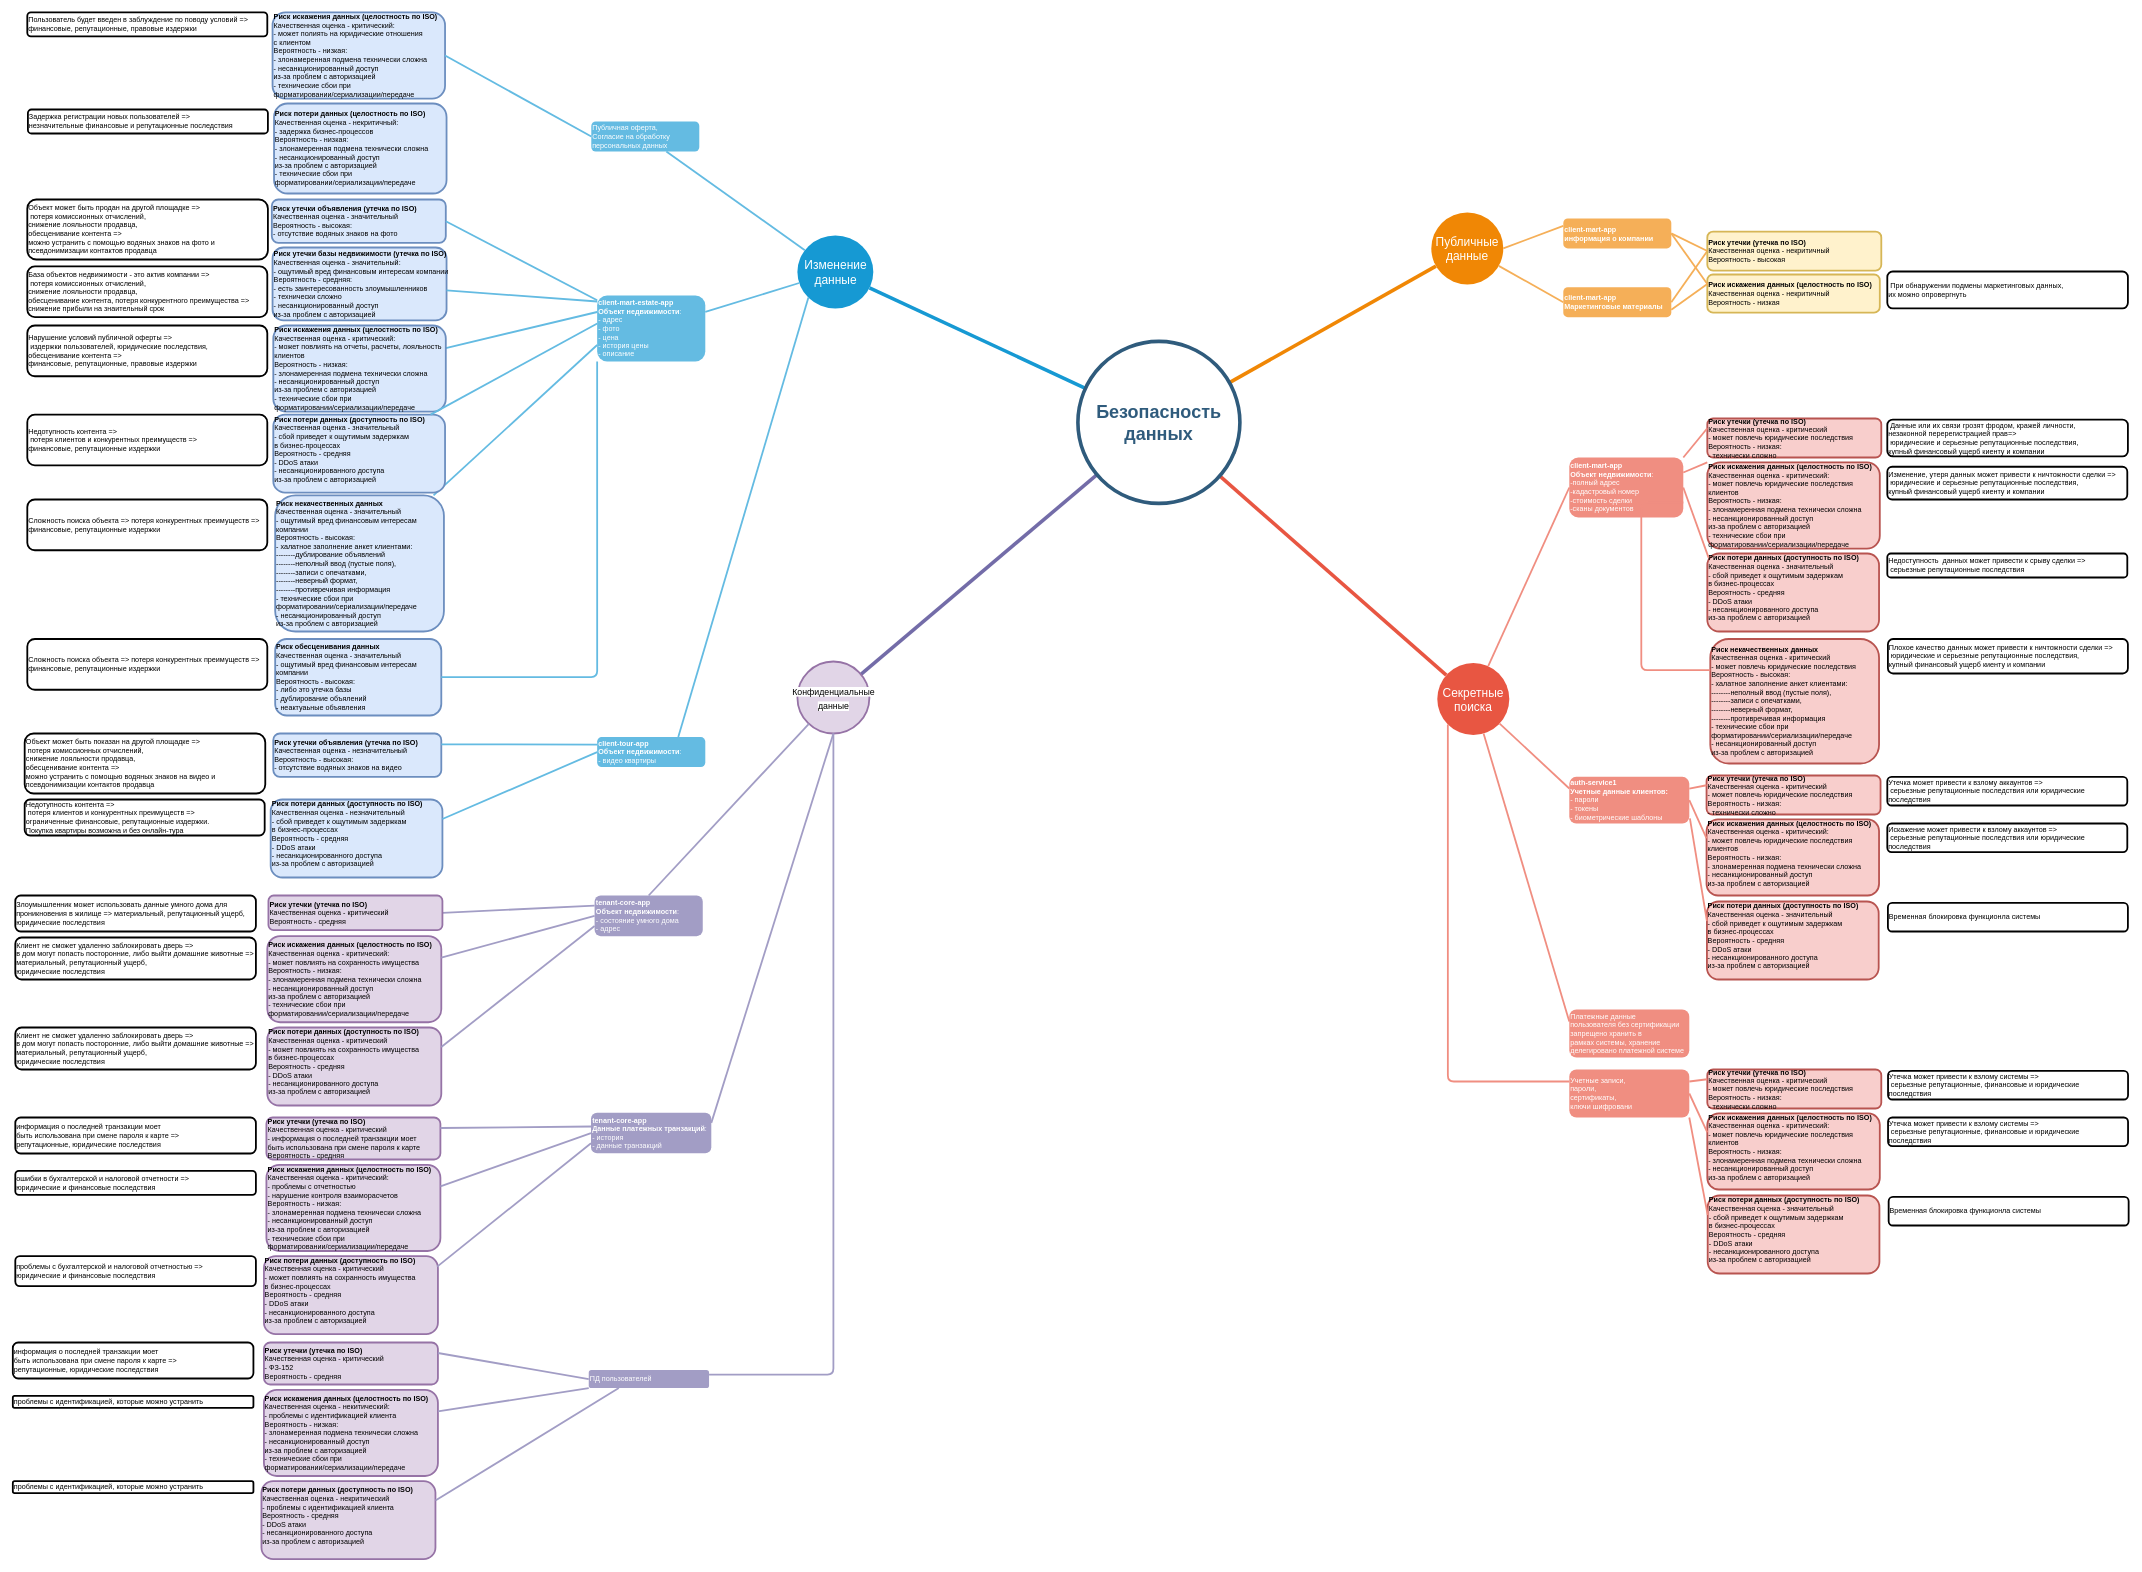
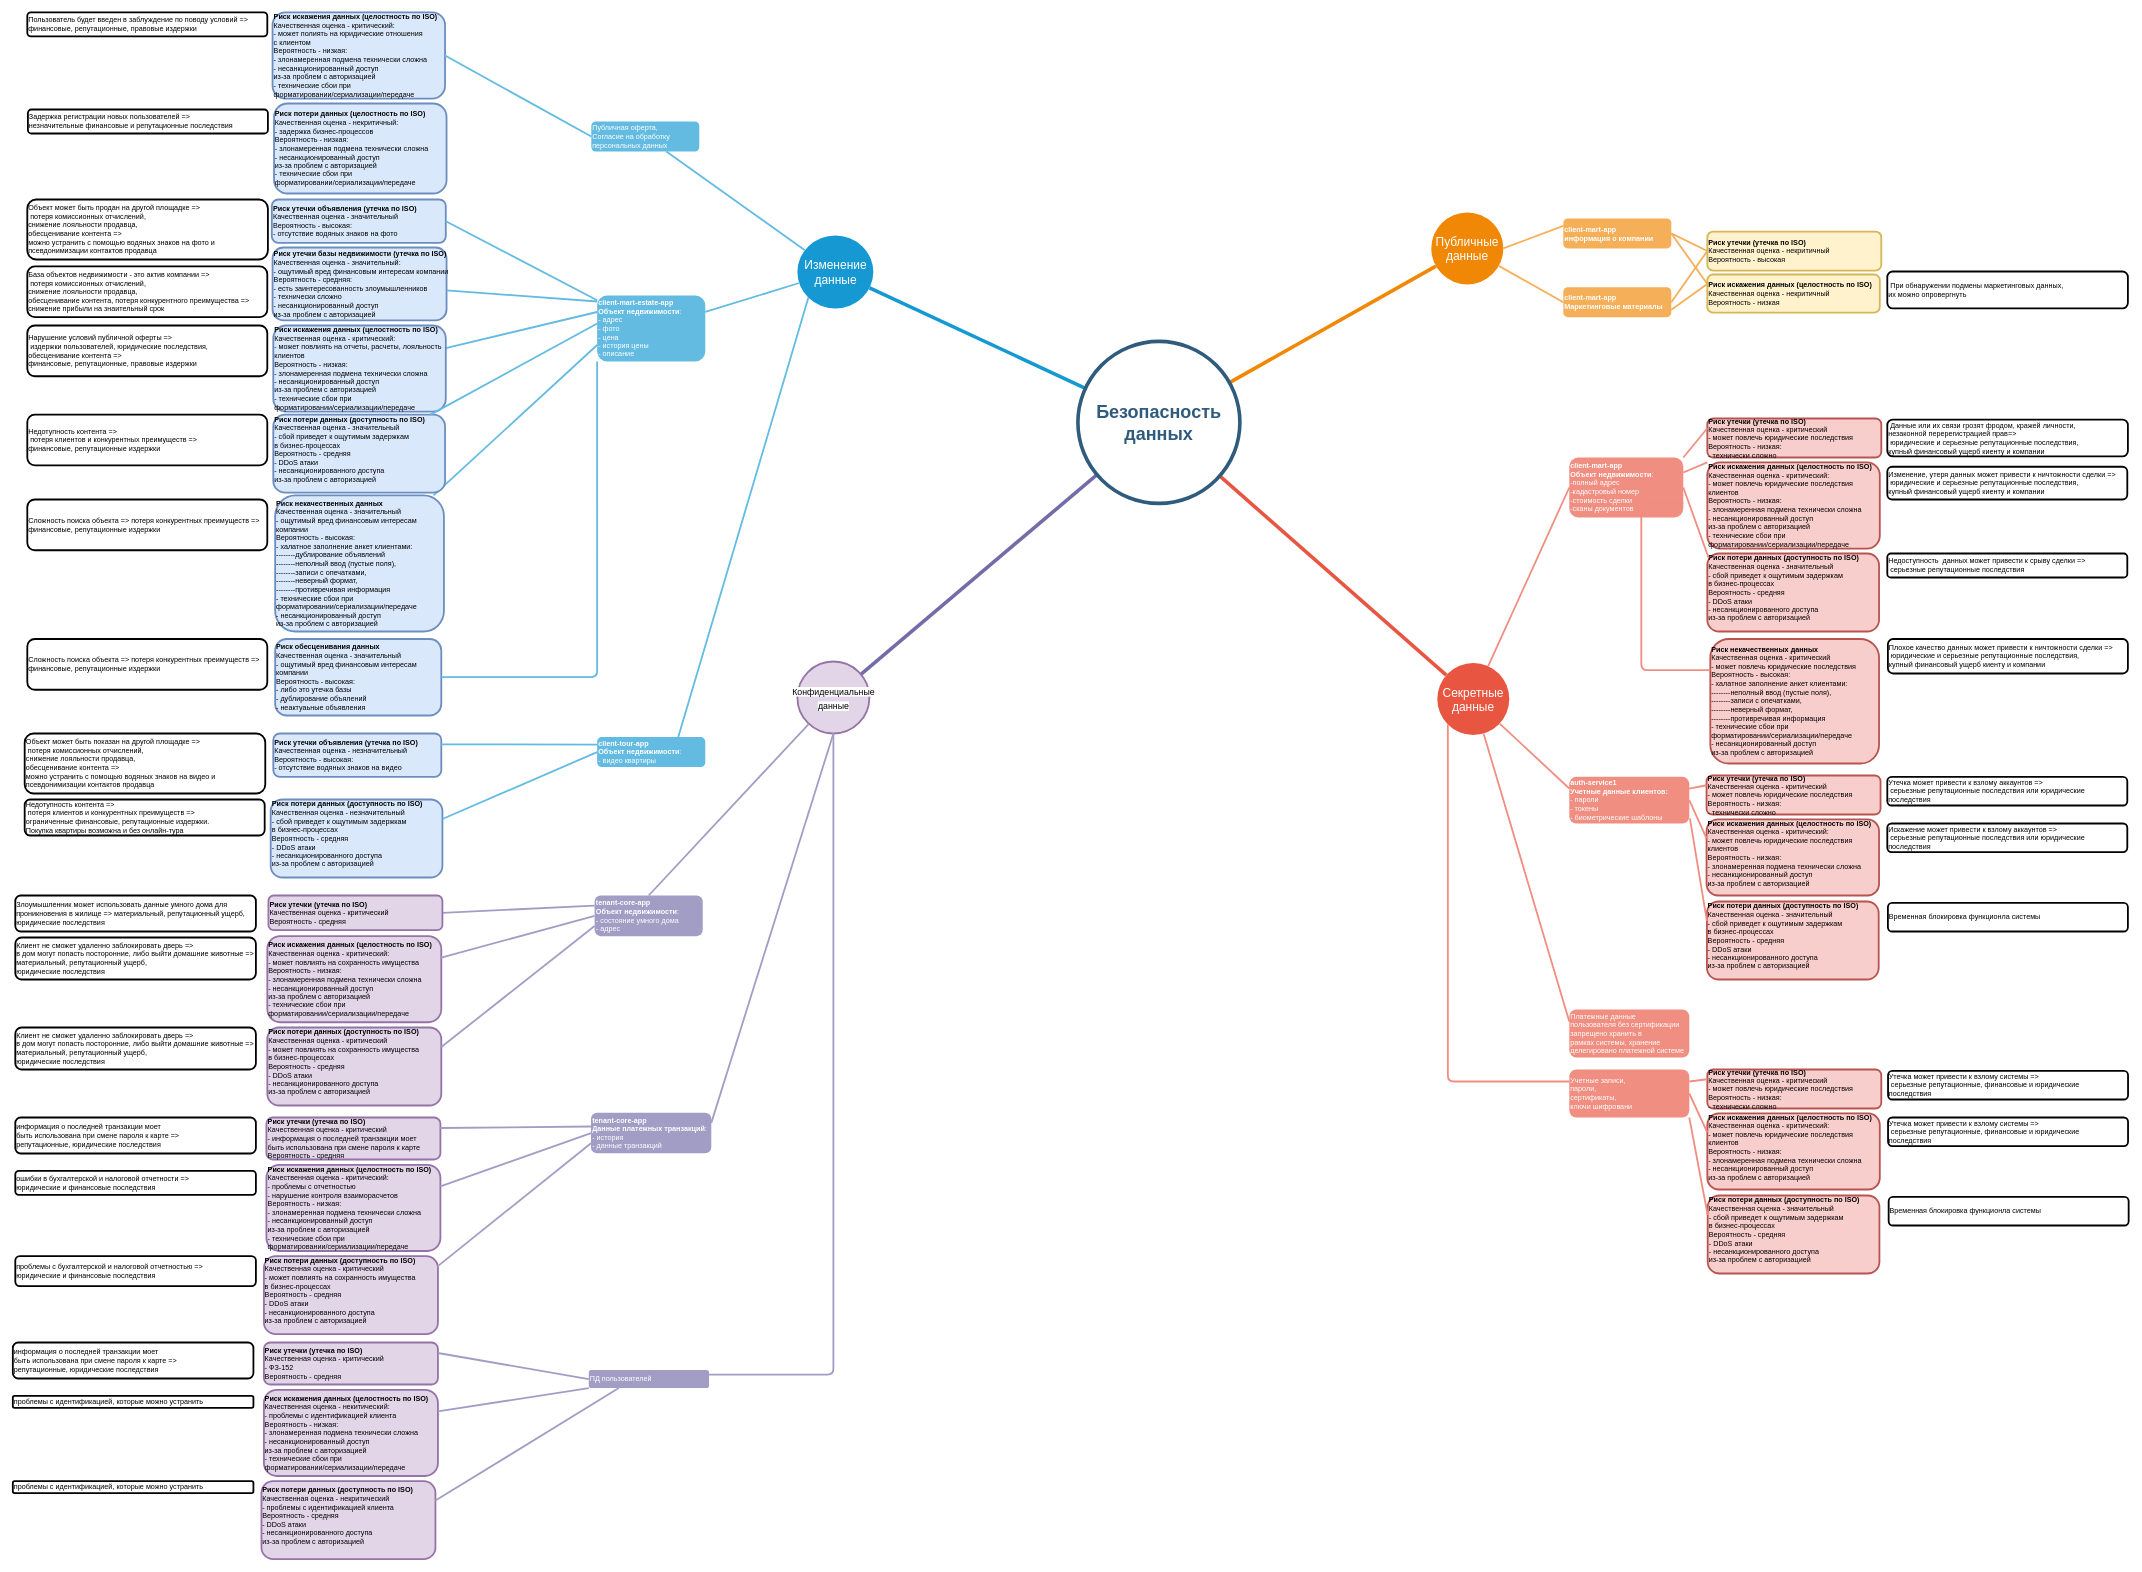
node "Секретные поиска": label "Секретные поиска" -> "Секретные данные"
